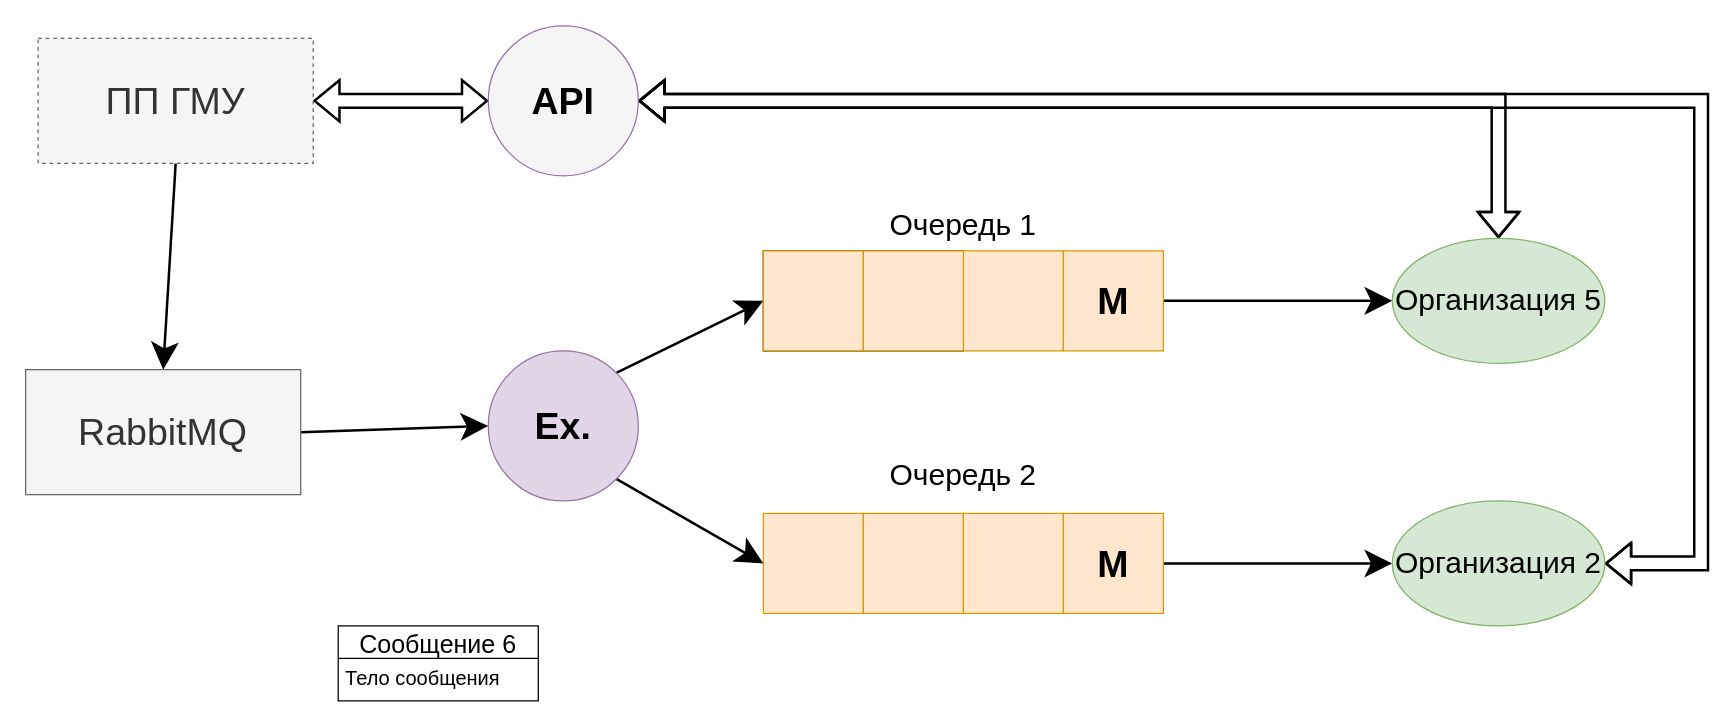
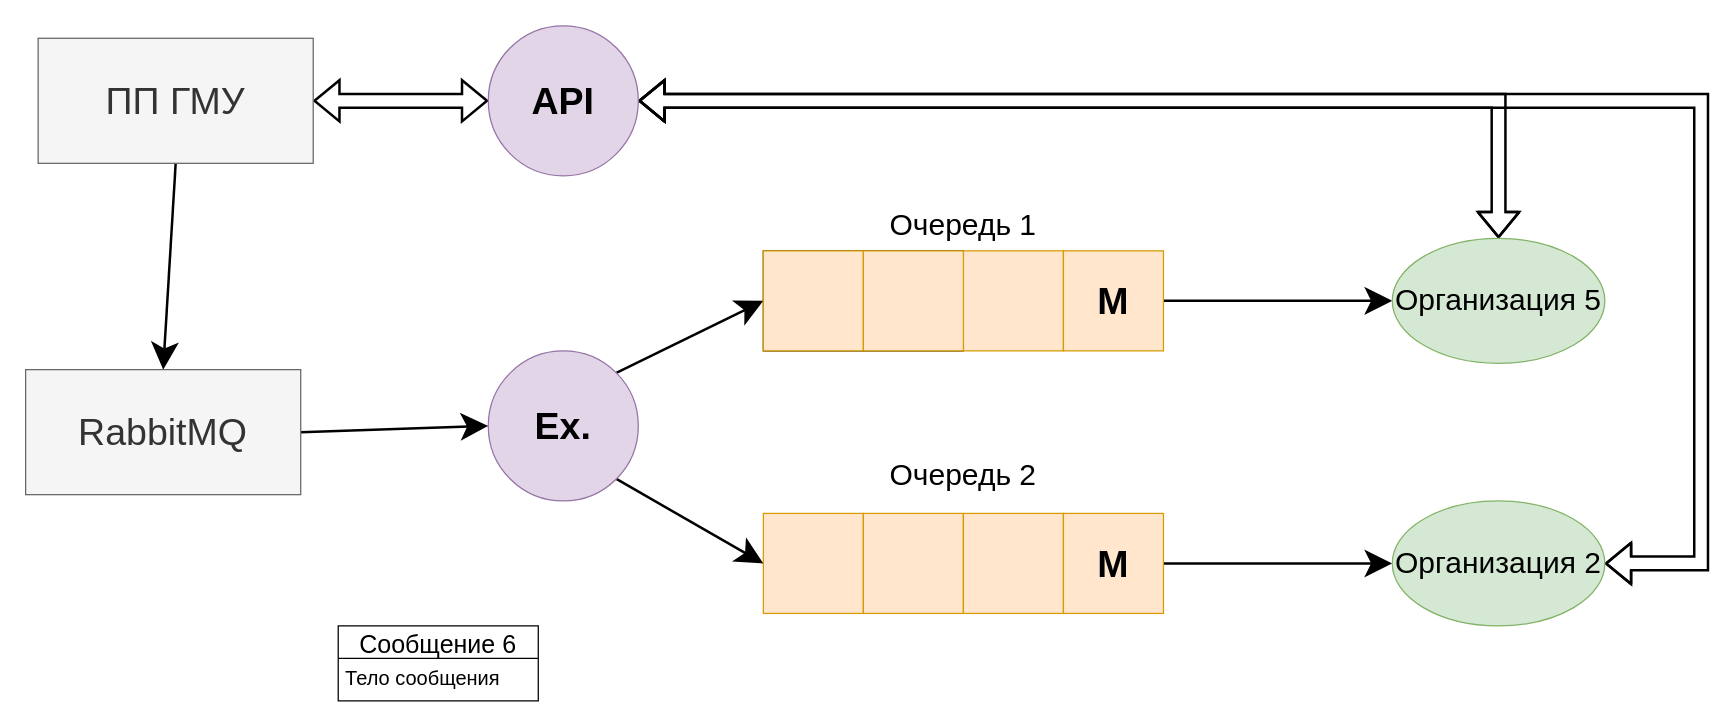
node "ПП ГМУ": style dashed -> solid
node "API": fillcolor #f5f5f5 -> #e1d5e7
